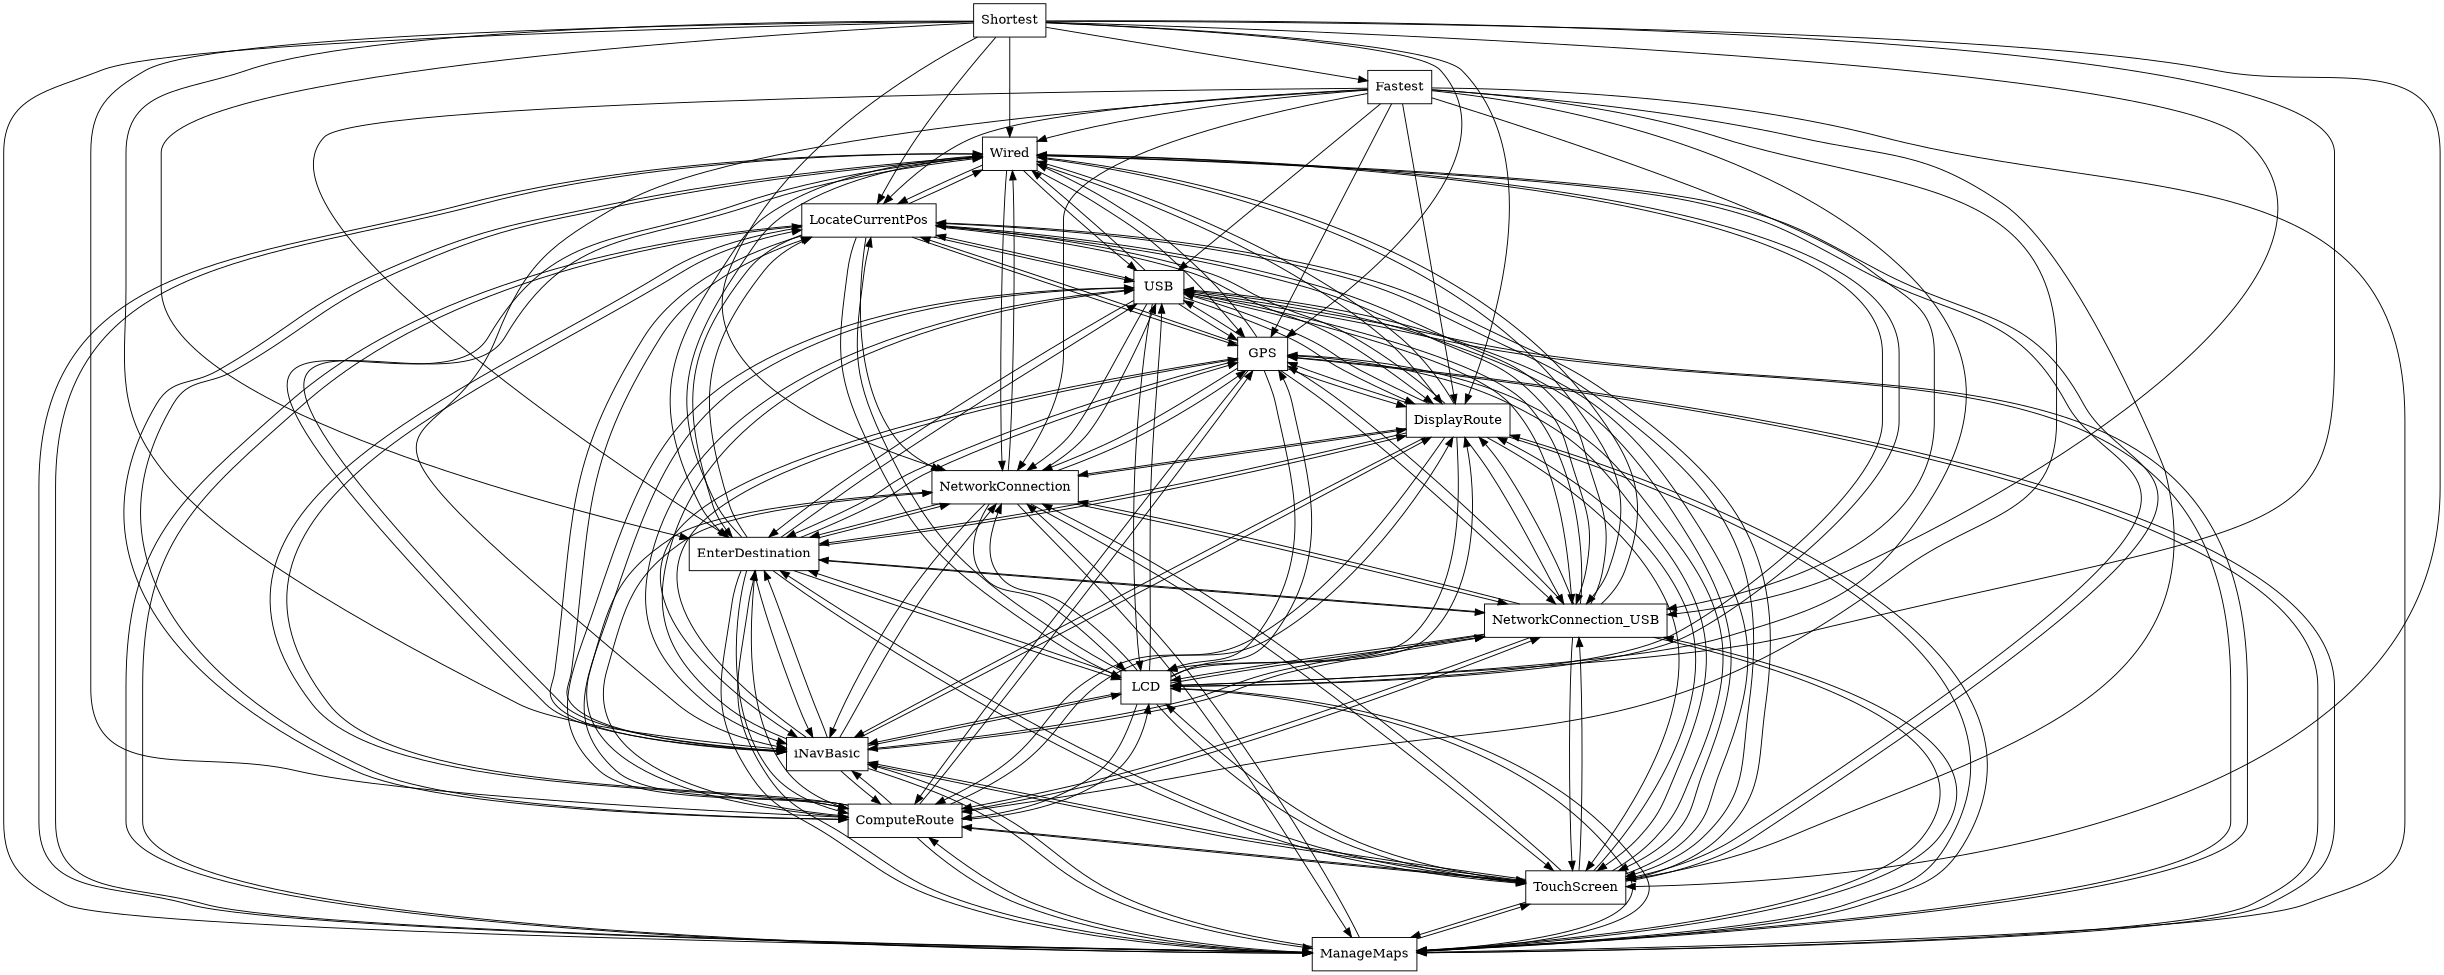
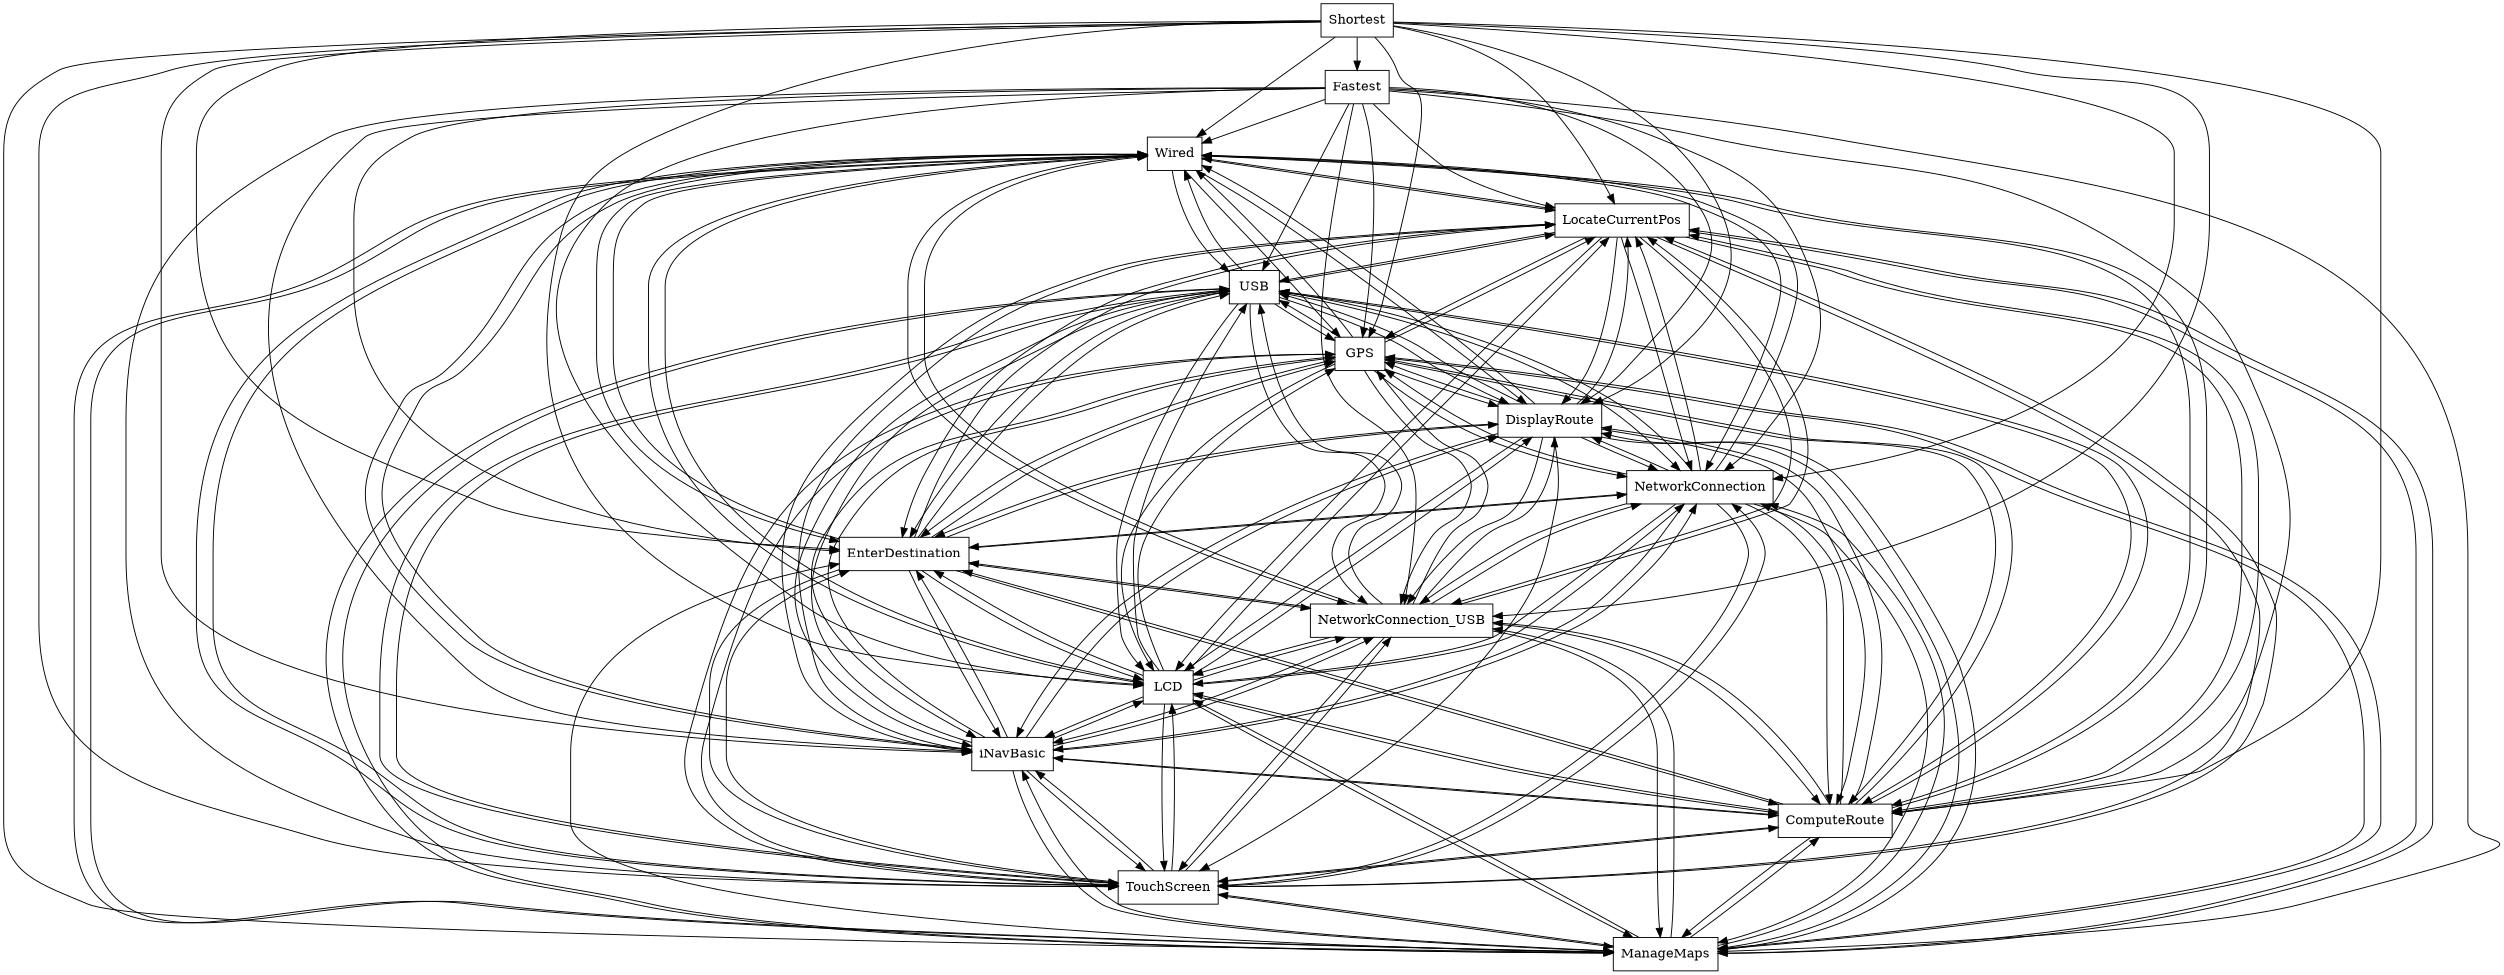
edge "NetworkConnection" -> "LocateCurrentPos": added
edge "TouchScreen" -> "DisplayRoute": removed
edge "EnterDestination" -> "ManageMaps": removed
